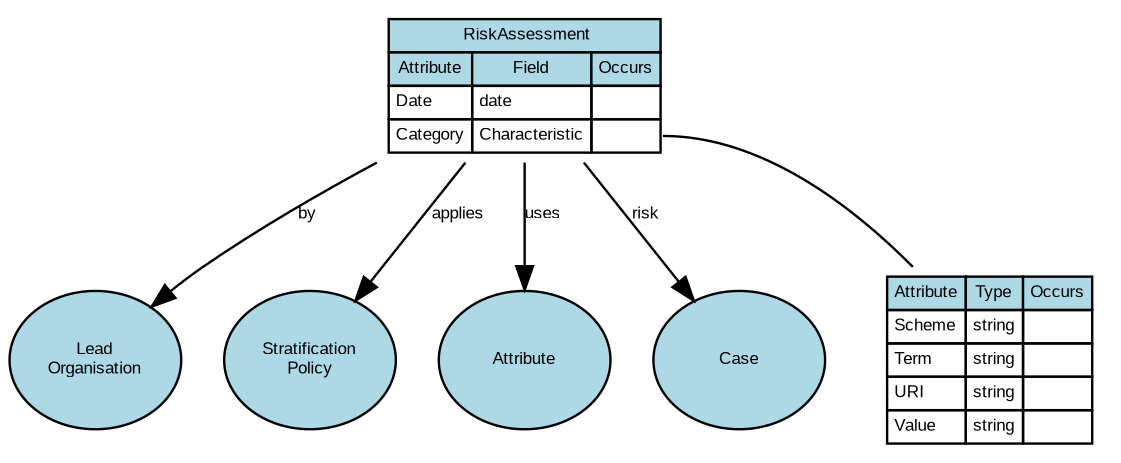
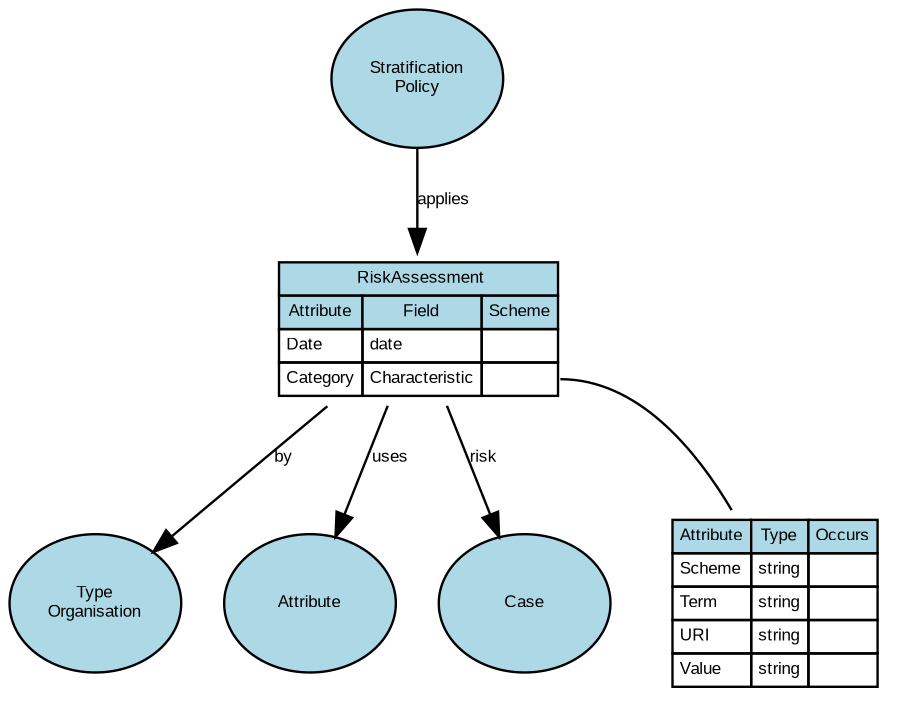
node "RiskAssessment": text "Occurs" -> "Scheme"
edge "RiskAssessment" -> "Stratification Policy": reversed
node "Lead Organisation": label "Lead Organisation" -> "Type Organisation"
